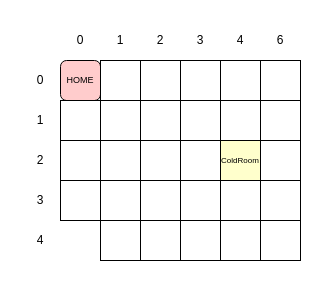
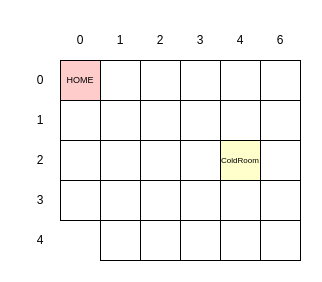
node "HOME": shape rounded rectangle -> rectangle
